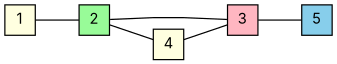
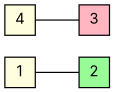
edge "2" -- "3": removed
node "5": removed
edge "2" -- "4": removed
